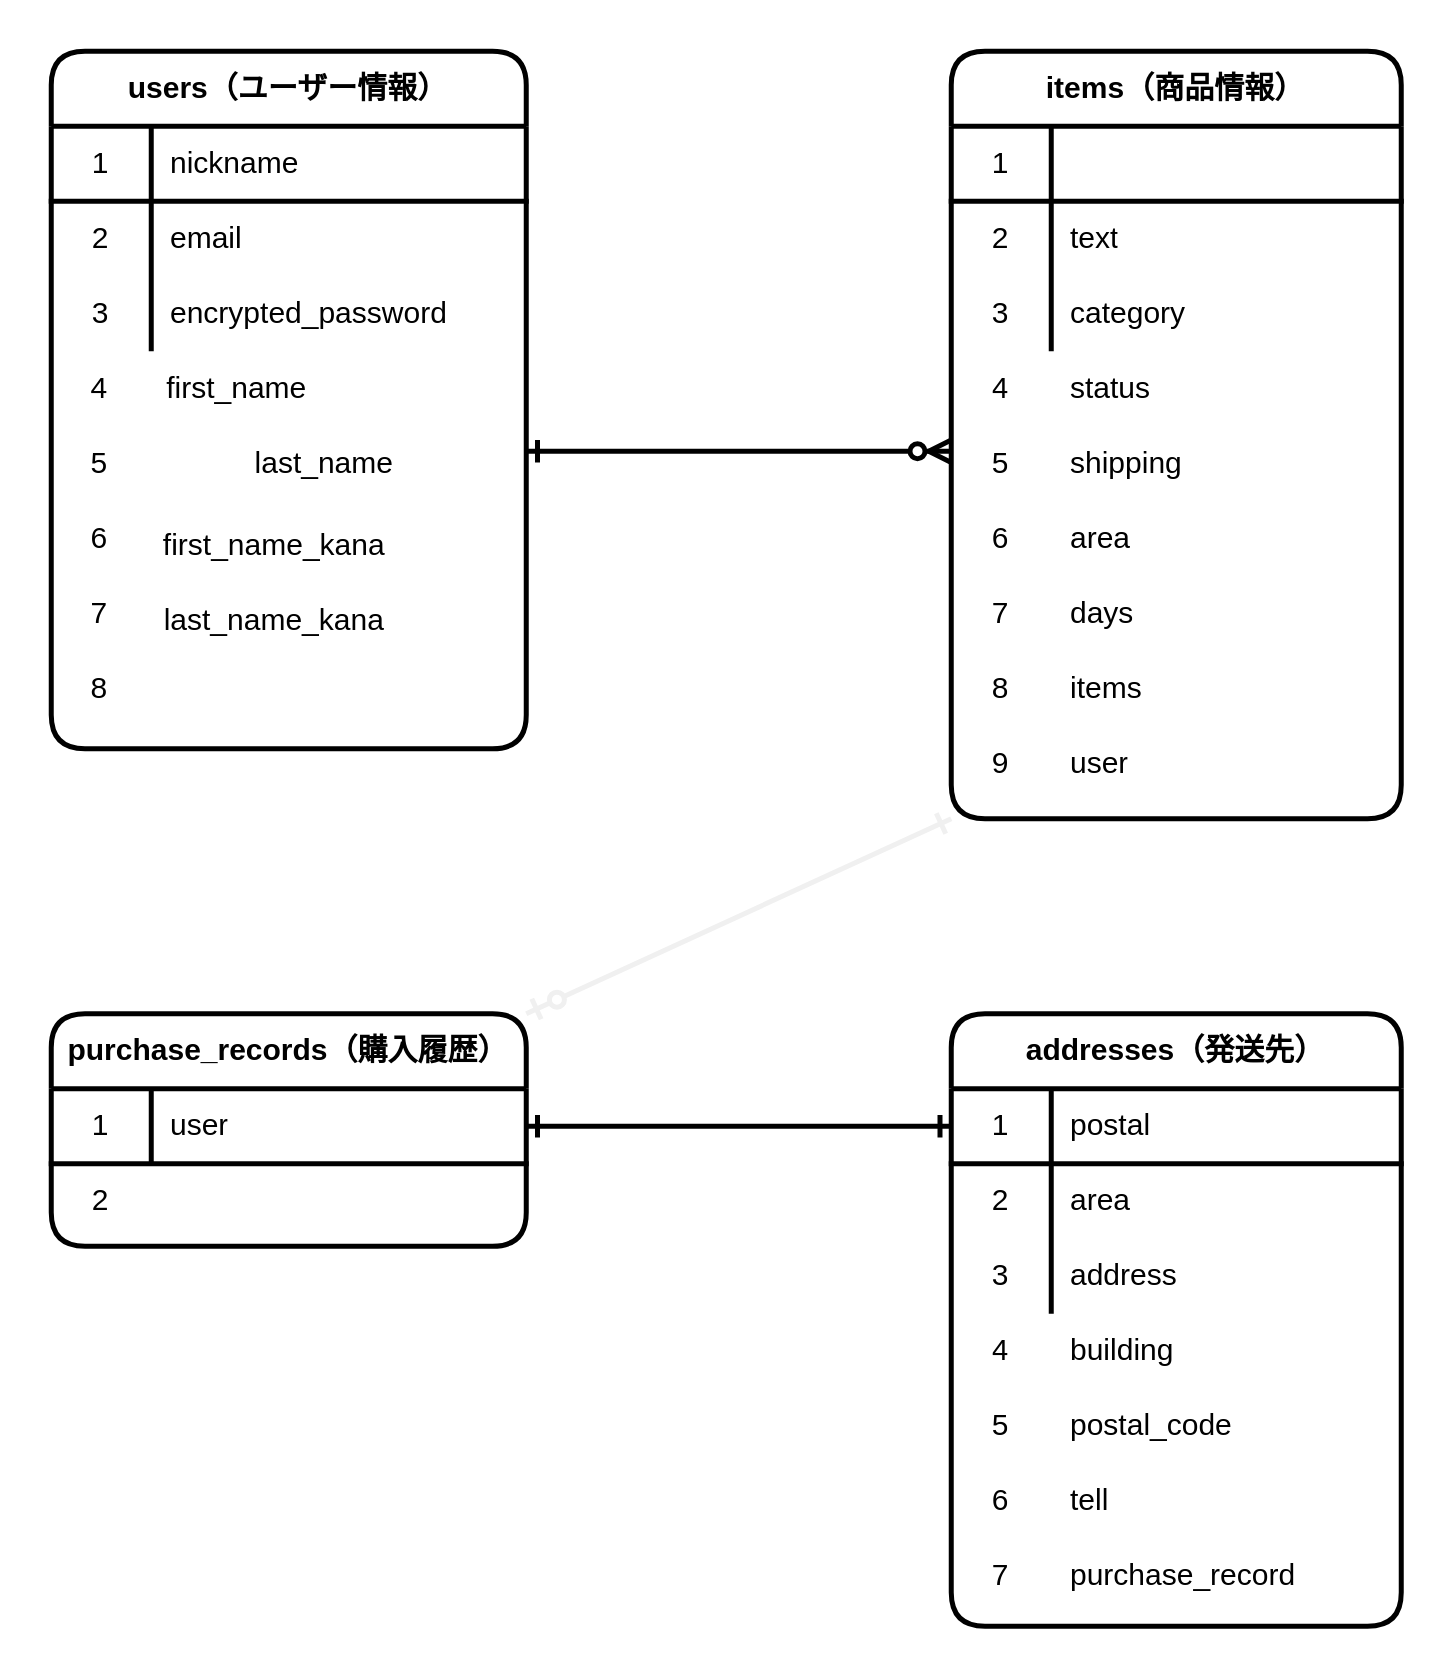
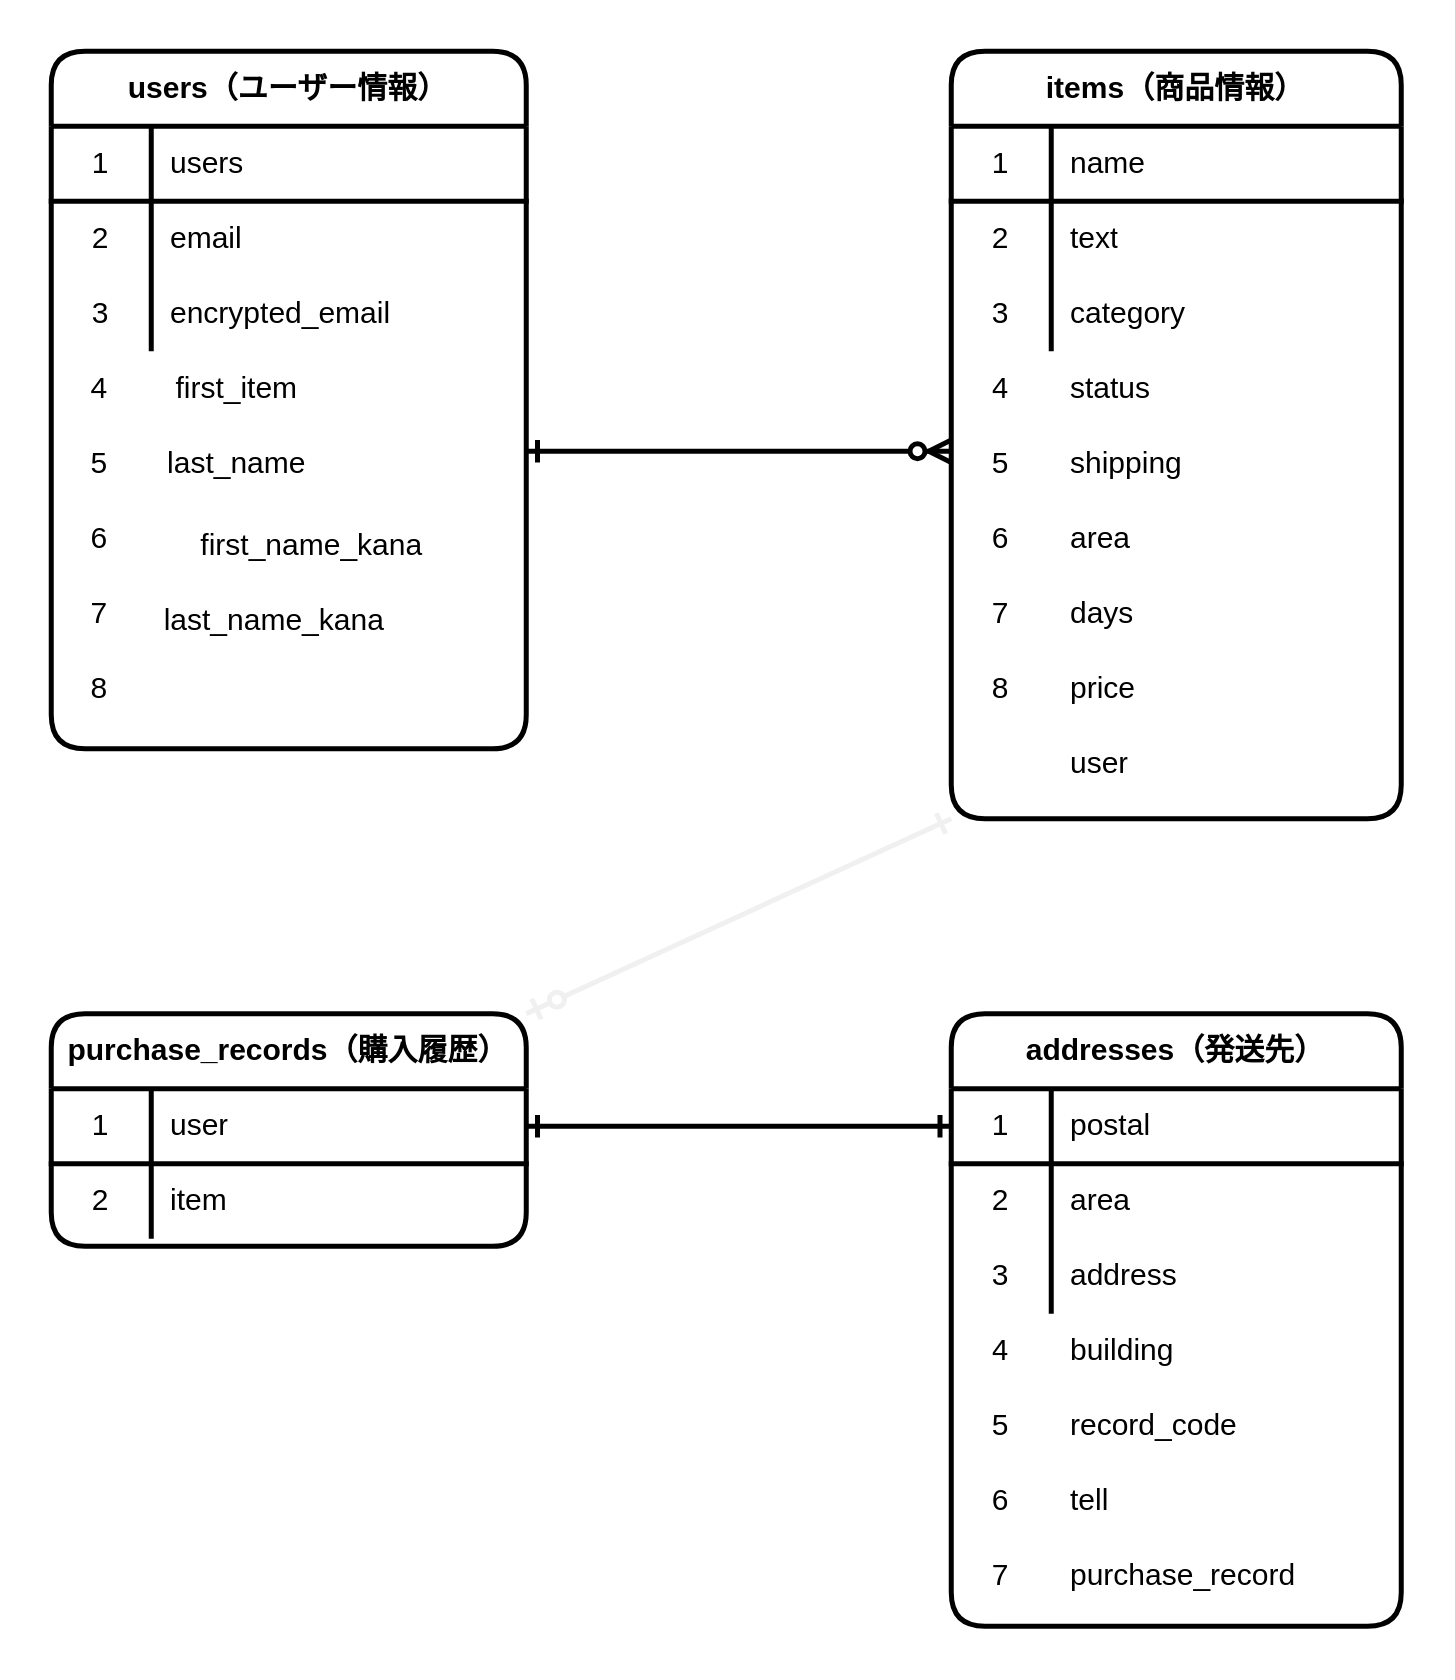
node "nickname": label "nickname" -> "users"
node "name": added
node "encrypted_password": label "encrypted_password" -> "encrypted_email"
node "first_name": label "first_name" -> "first_item"
node "last_name": moved (323, 463) -> (235, 463)
node "first_name_kana": moved (273, 545) -> (310, 545)
node "items": label "items" -> "price"
node "9": removed
node "item": added
node "postal_code": label "postal_code" -> "record_code"
